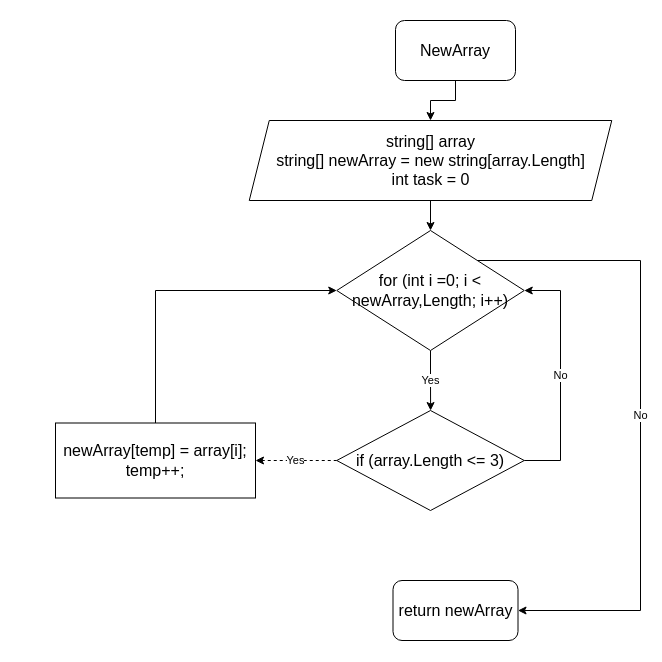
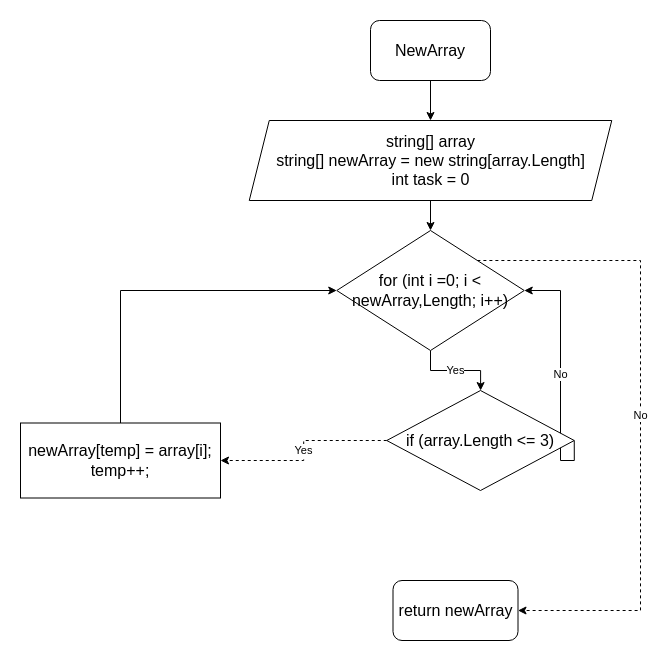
node "NewArray": moved (456, 51) -> (431, 51)
edge "for (int i =0; i < newArray,Length; i++)" -> "return newArray": style solid -> dashed
node "newArray[temp] = array[i]; temp++;": moved (156, 461) -> (121, 461)
node "if (array.Length <= 3)": moved (431, 461) -> (481, 441)
